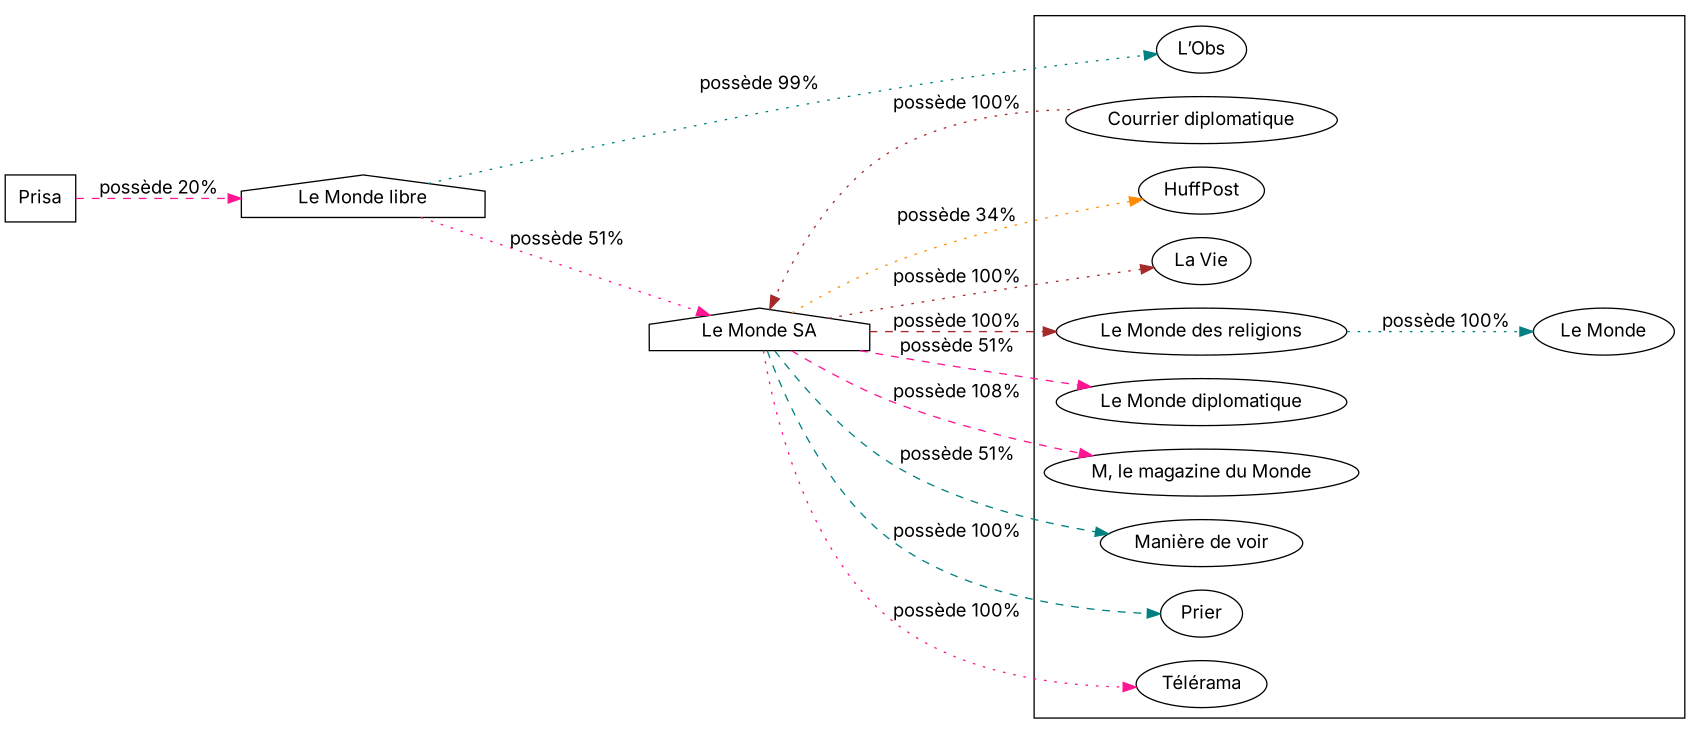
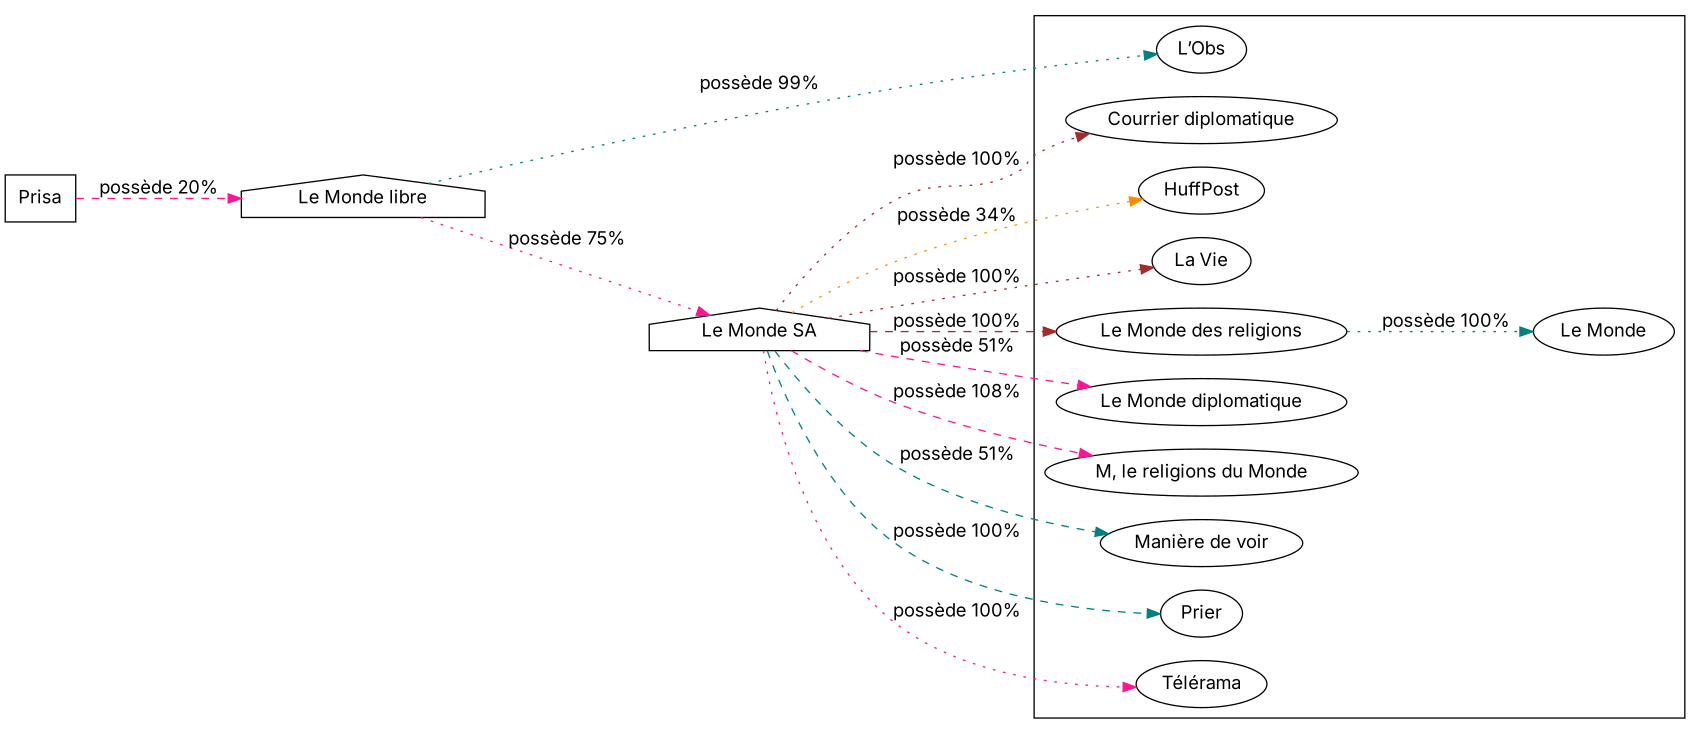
edge "Courrier diplomatique" -> "Le Monde SA": reversed
edge "Le Monde libre" -> "Le Monde SA": label "possède 51%" -> "possède 75%"
node "M, le magazine du Monde": label "M, le magazine du Monde" -> "M, le religions du Monde"
